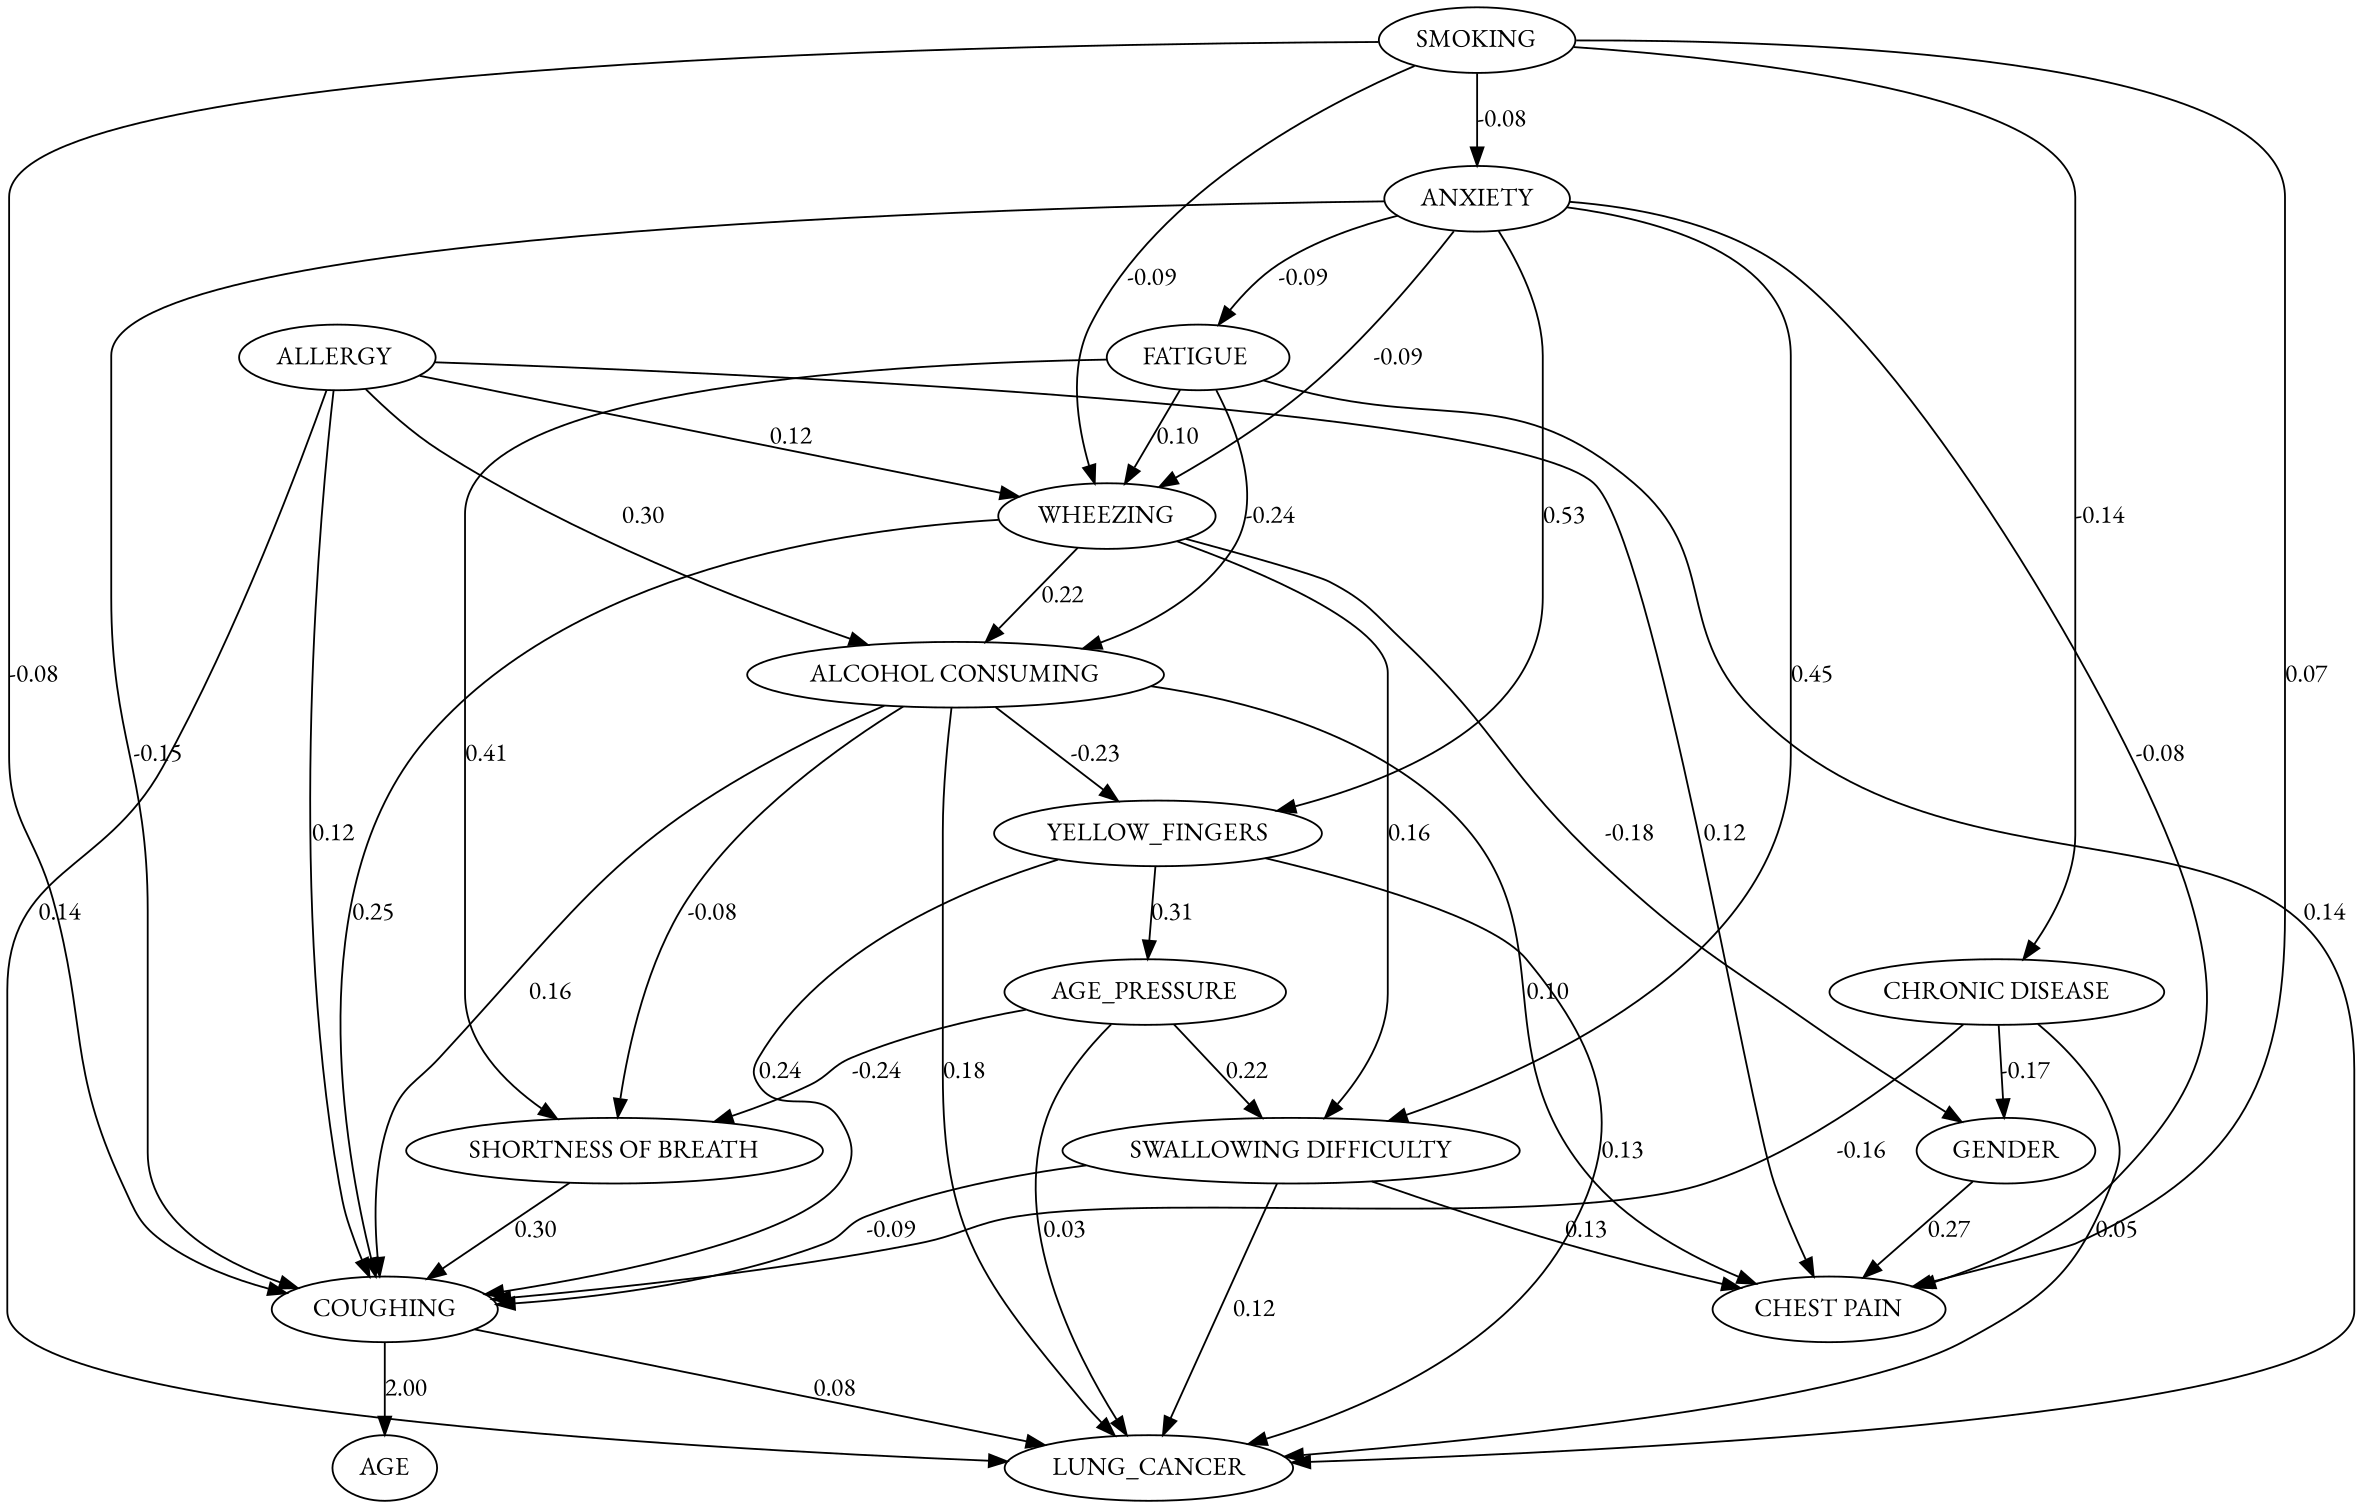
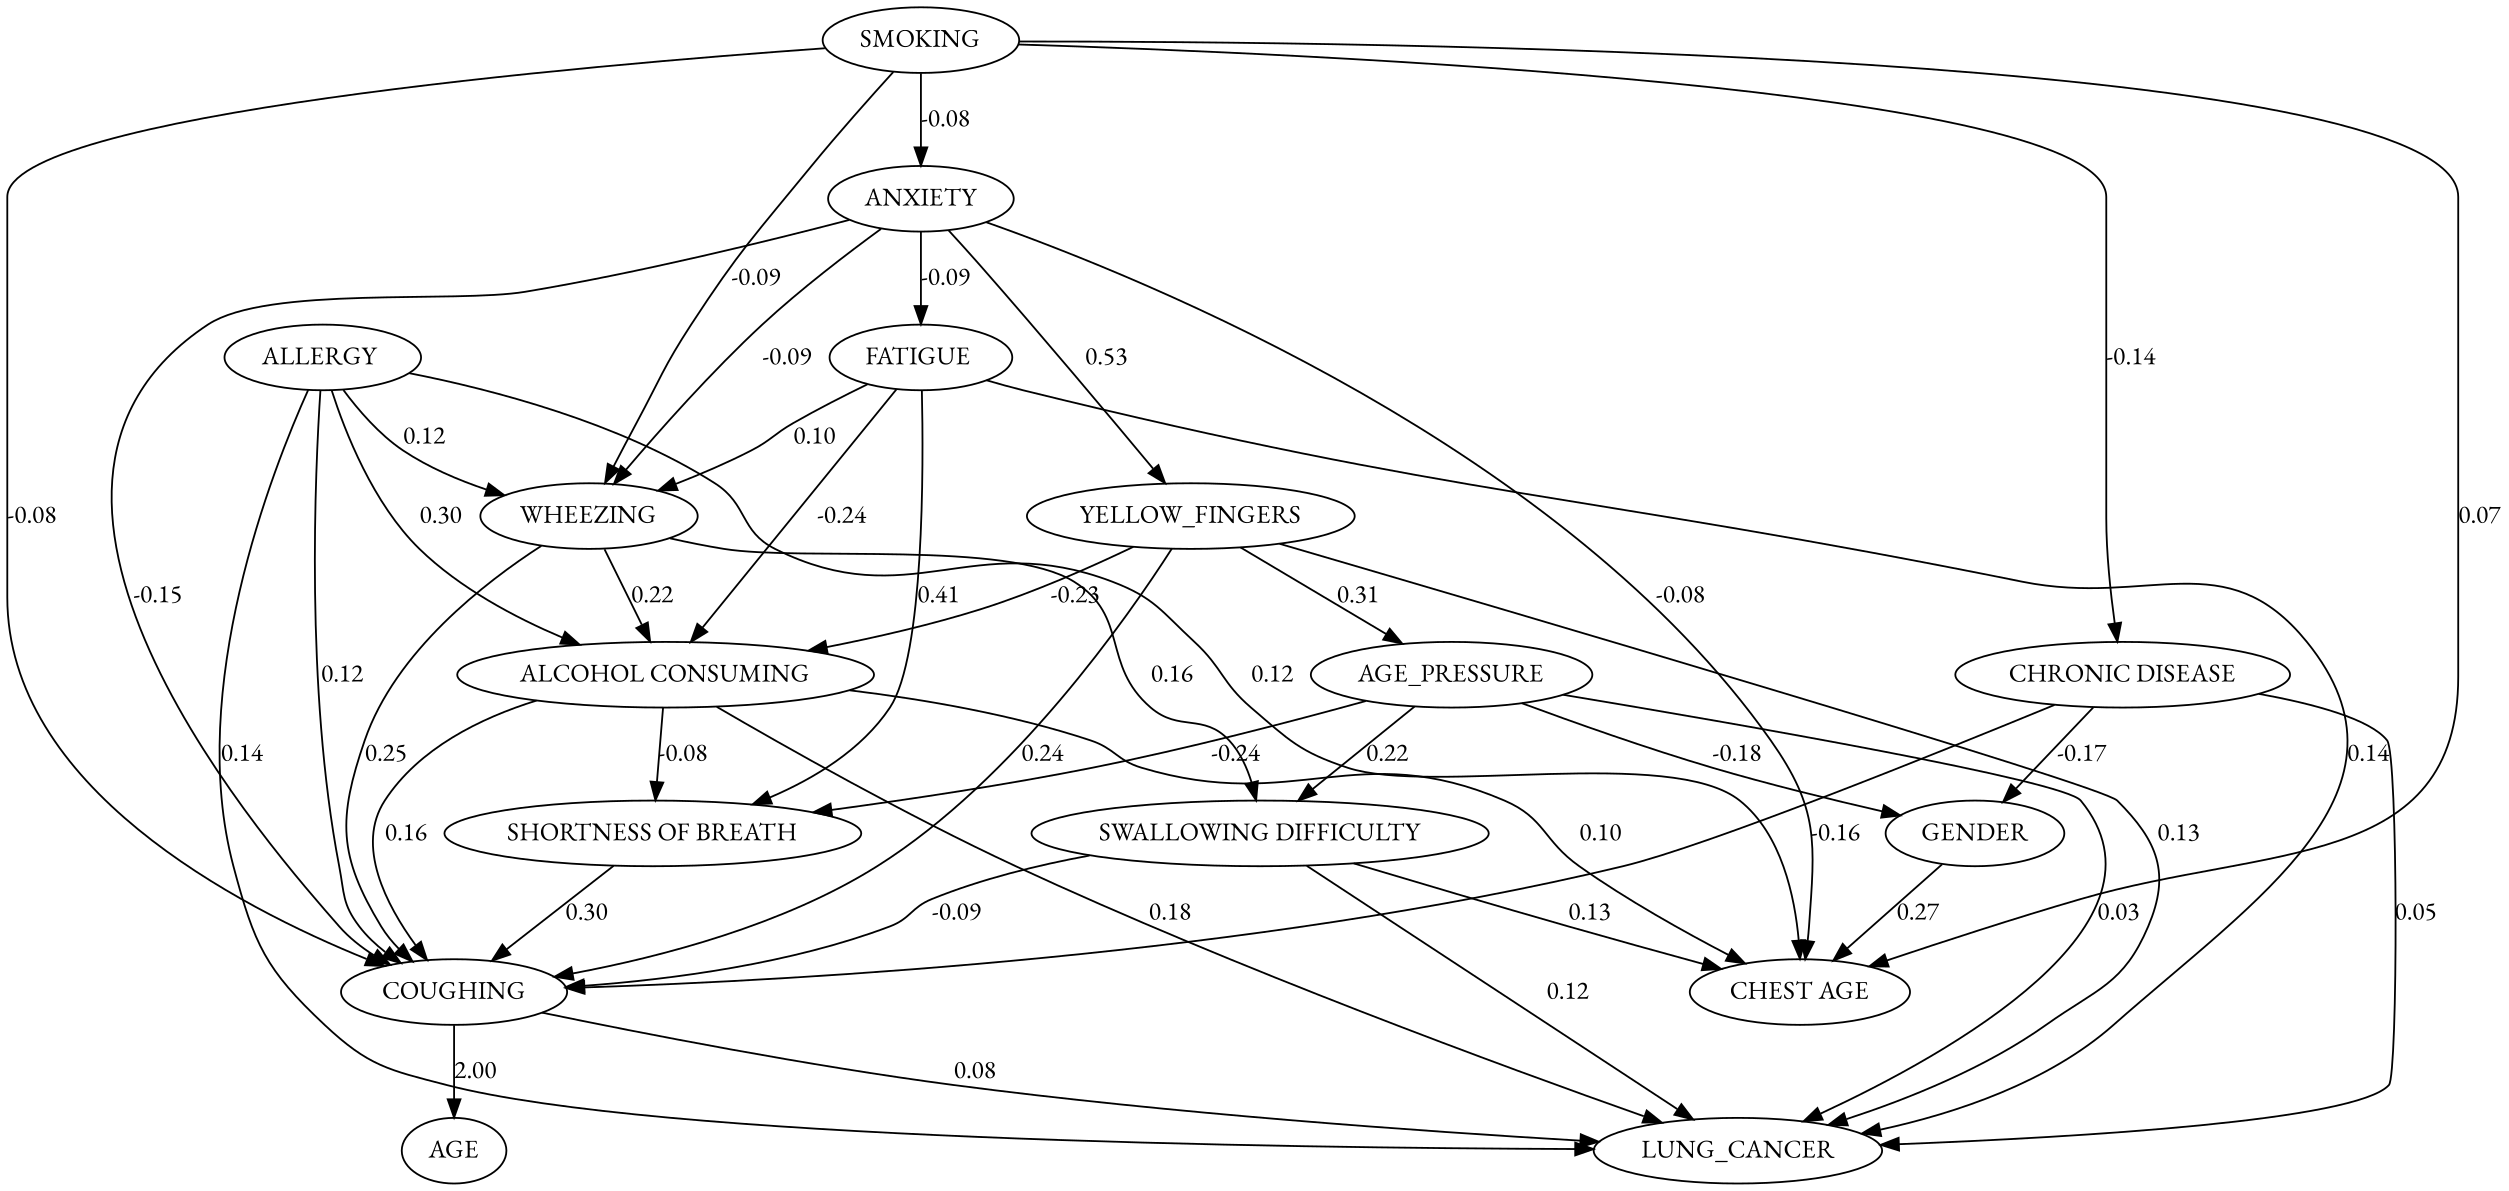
edge "ANXIETY" -> "SWALLOWING DIFFICULTY": removed, label "0.45"
edge "ALCOHOL CONSUMING" -> "YELLOW_FINGERS": reversed
edge "WHEEZING" -> "GENDER": now "AGE_PRESSURE" -> "GENDER"
node "CHEST PAIN": label "CHEST PAIN" -> "CHEST AGE"
